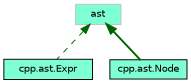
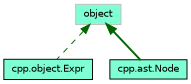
node "ast": label "ast" -> "object"
node "cpp.ast.Expr": label "cpp.ast.Expr" -> "cpp.object.Expr"
